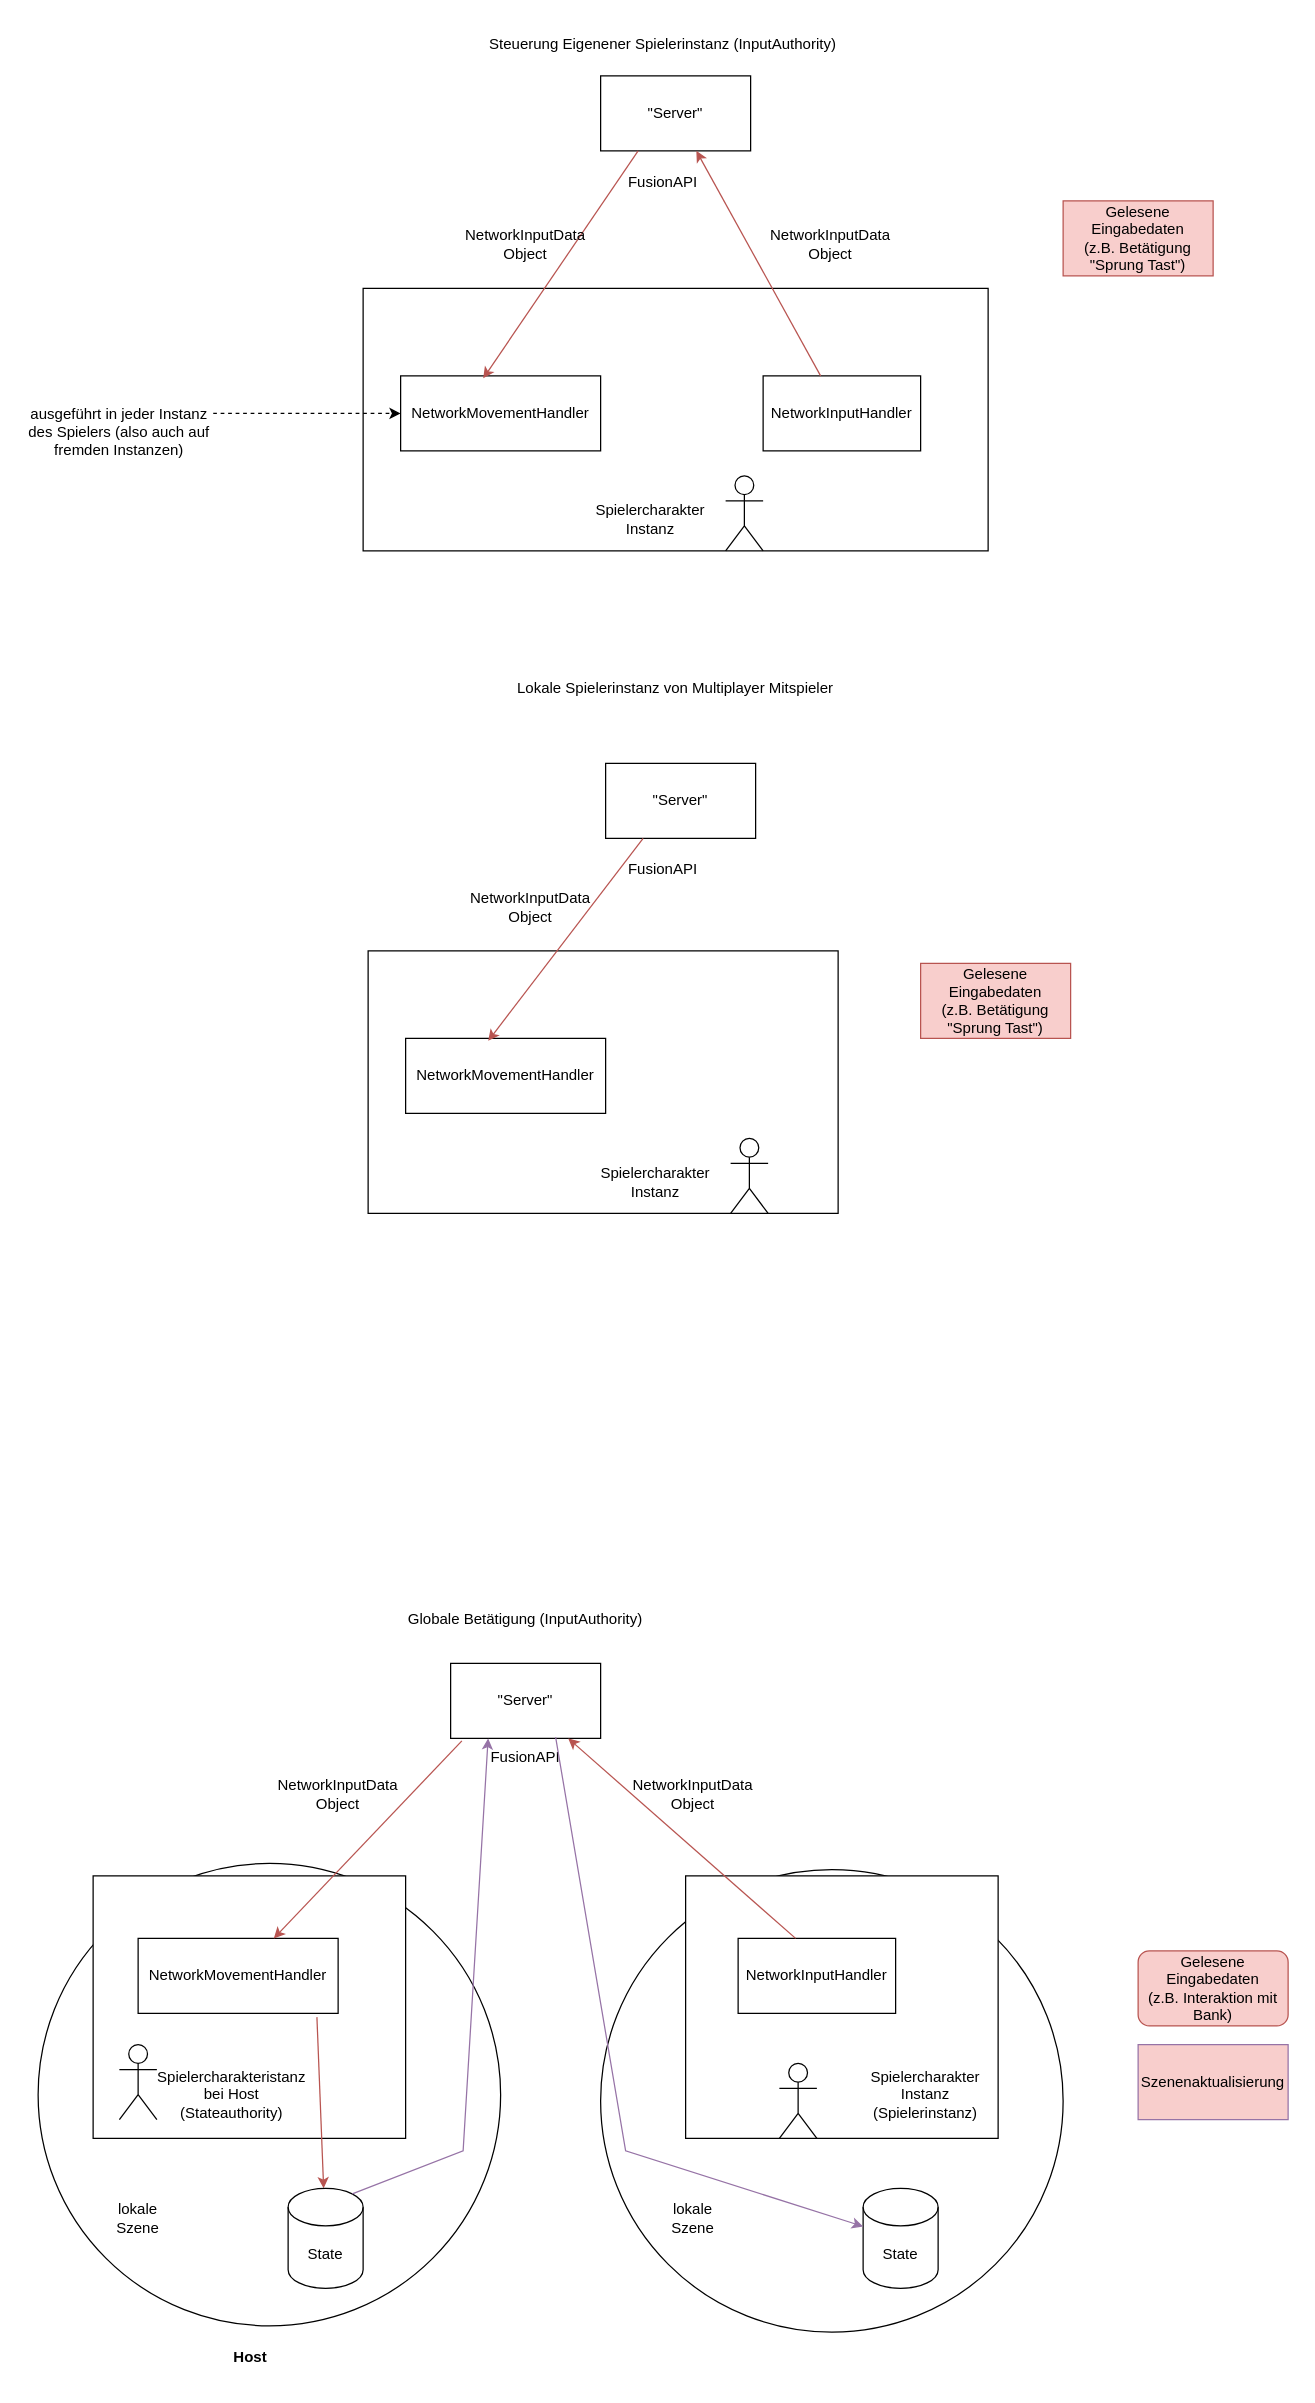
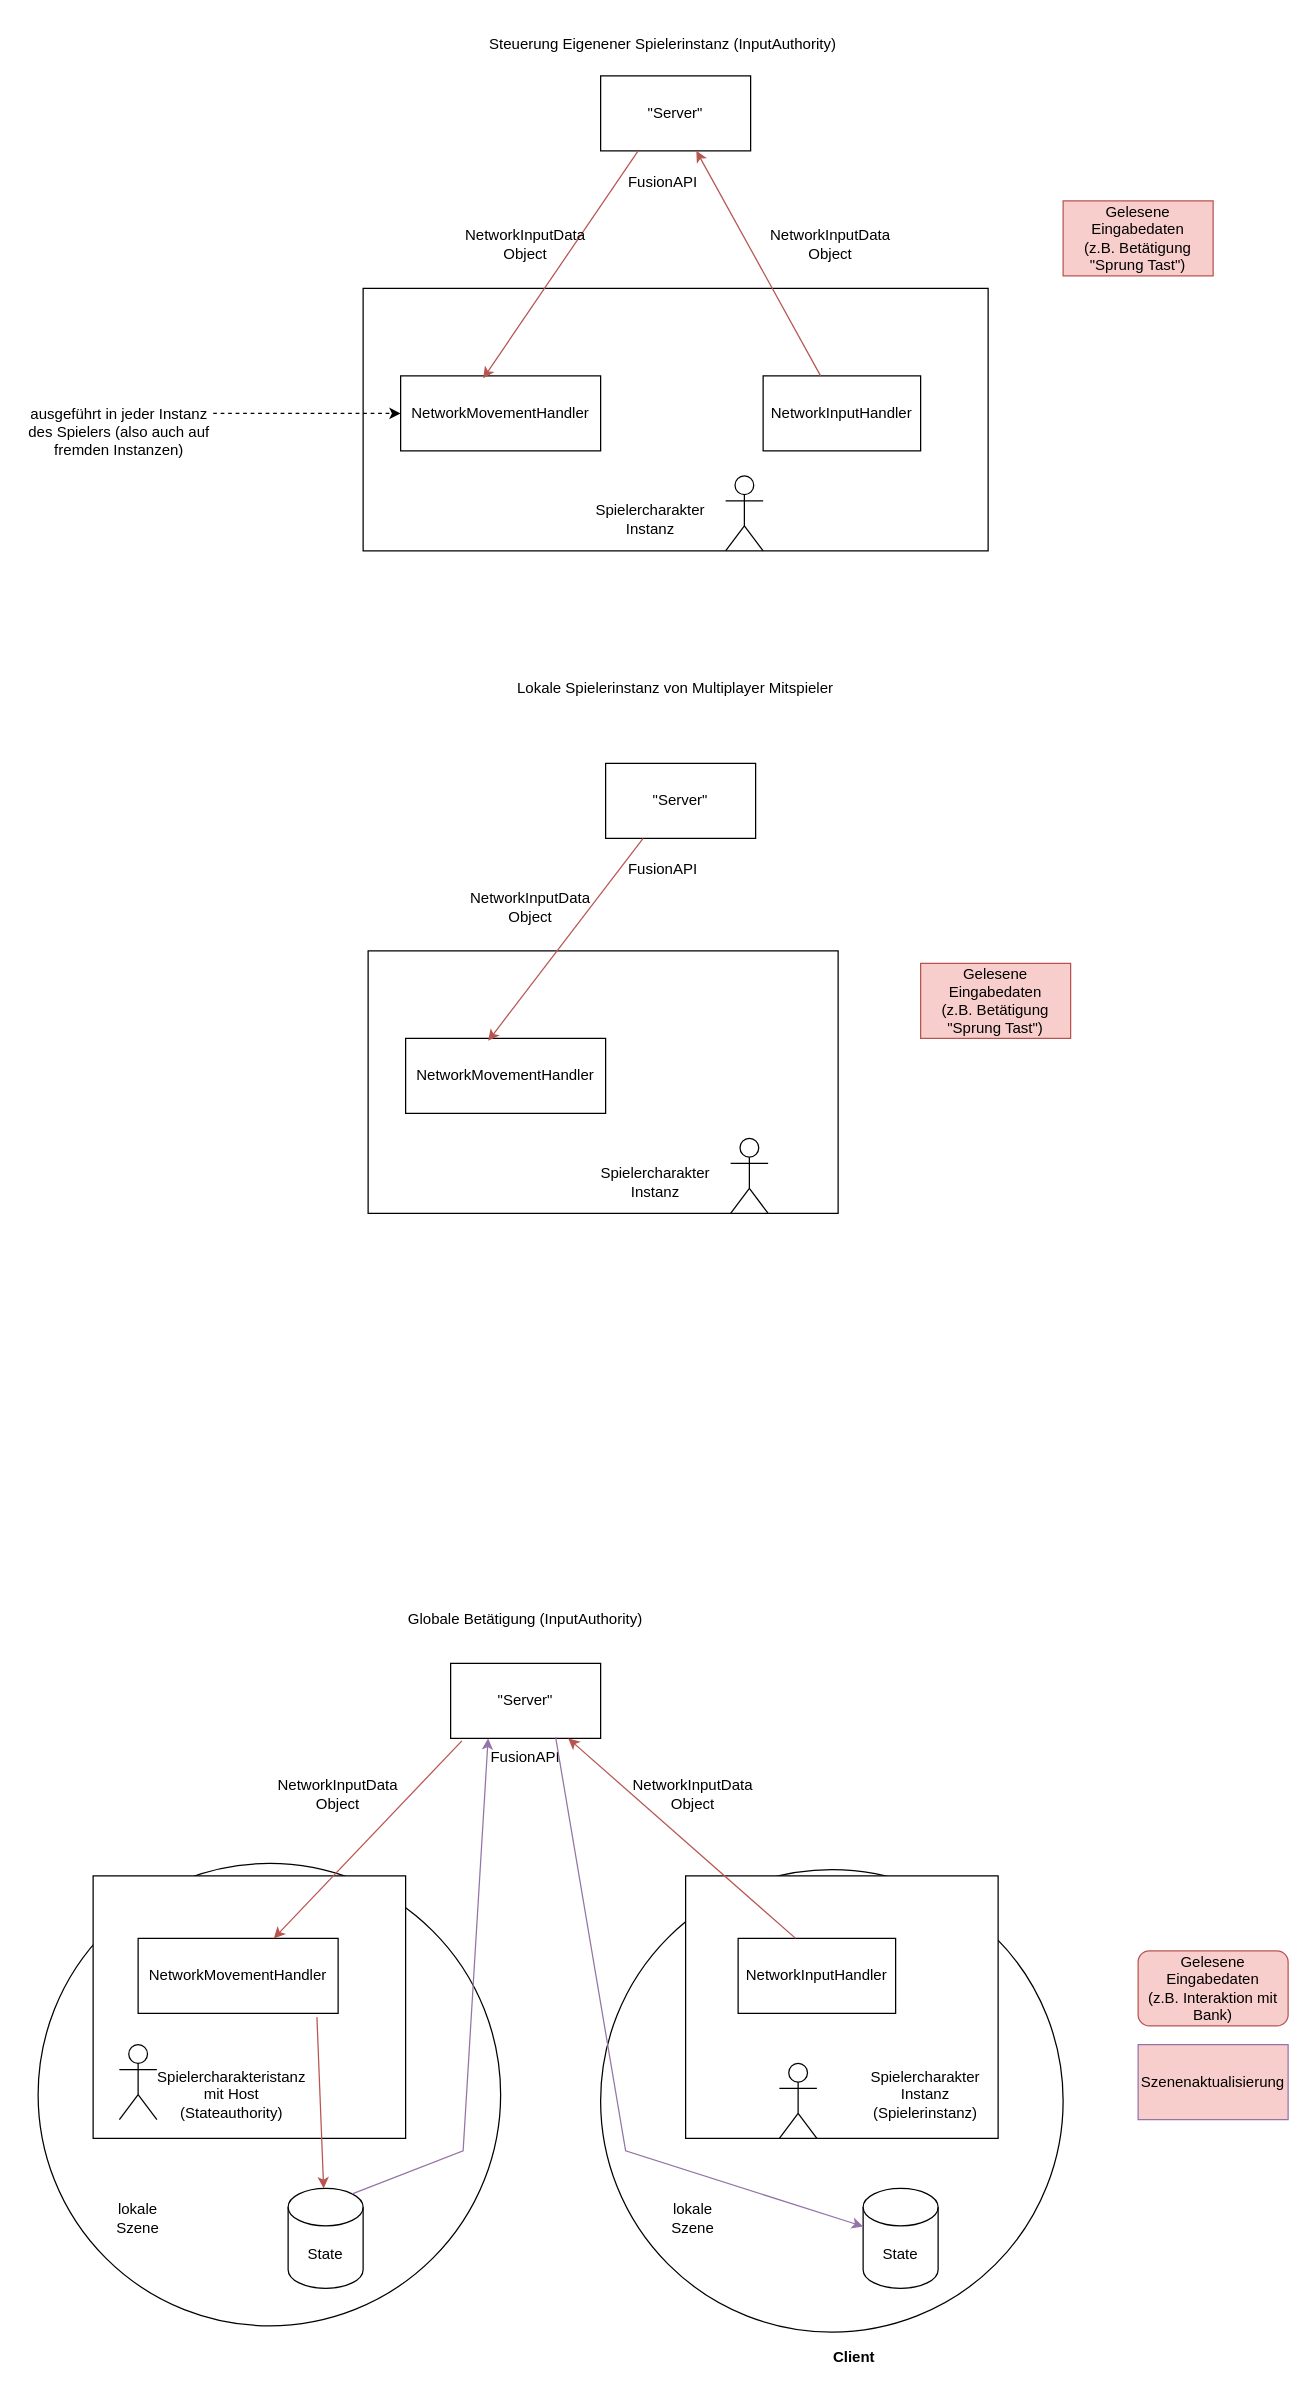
node "Spielercharakteristanz bei Host (Stateauthority)": label "Spielercharakteristanz bei Host (Stateauthority)" -> "Spielercharakteristanz mit Host (Stateauthority)"
node "Host": removed
node "Client": added
